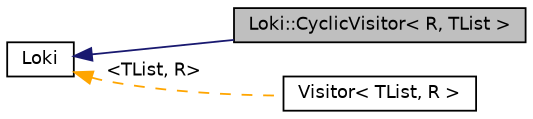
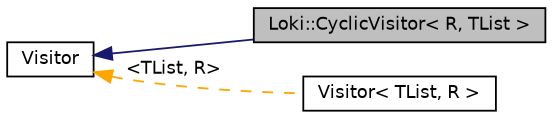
node "Loki": label "Loki" -> "Visitor"
